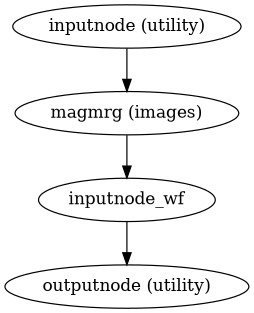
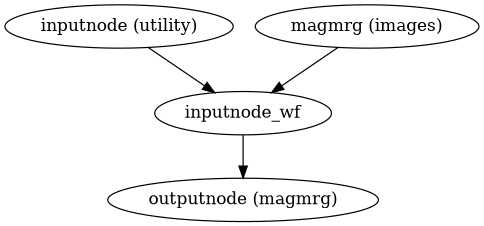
edge "inputnode (utility)" -> "magmrg (images)": now "inputnode (utility)" -> "inputnode_wf"
node "outputnode (utility)": label "outputnode (utility)" -> "outputnode (magmrg)"
